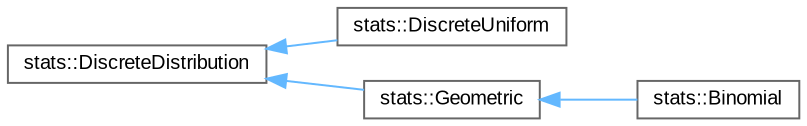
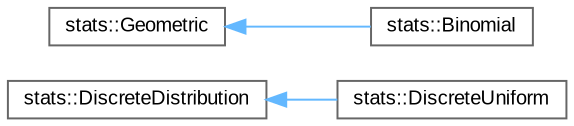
edge "stats::Geometric" -> "stats::DiscreteDistribution": removed
